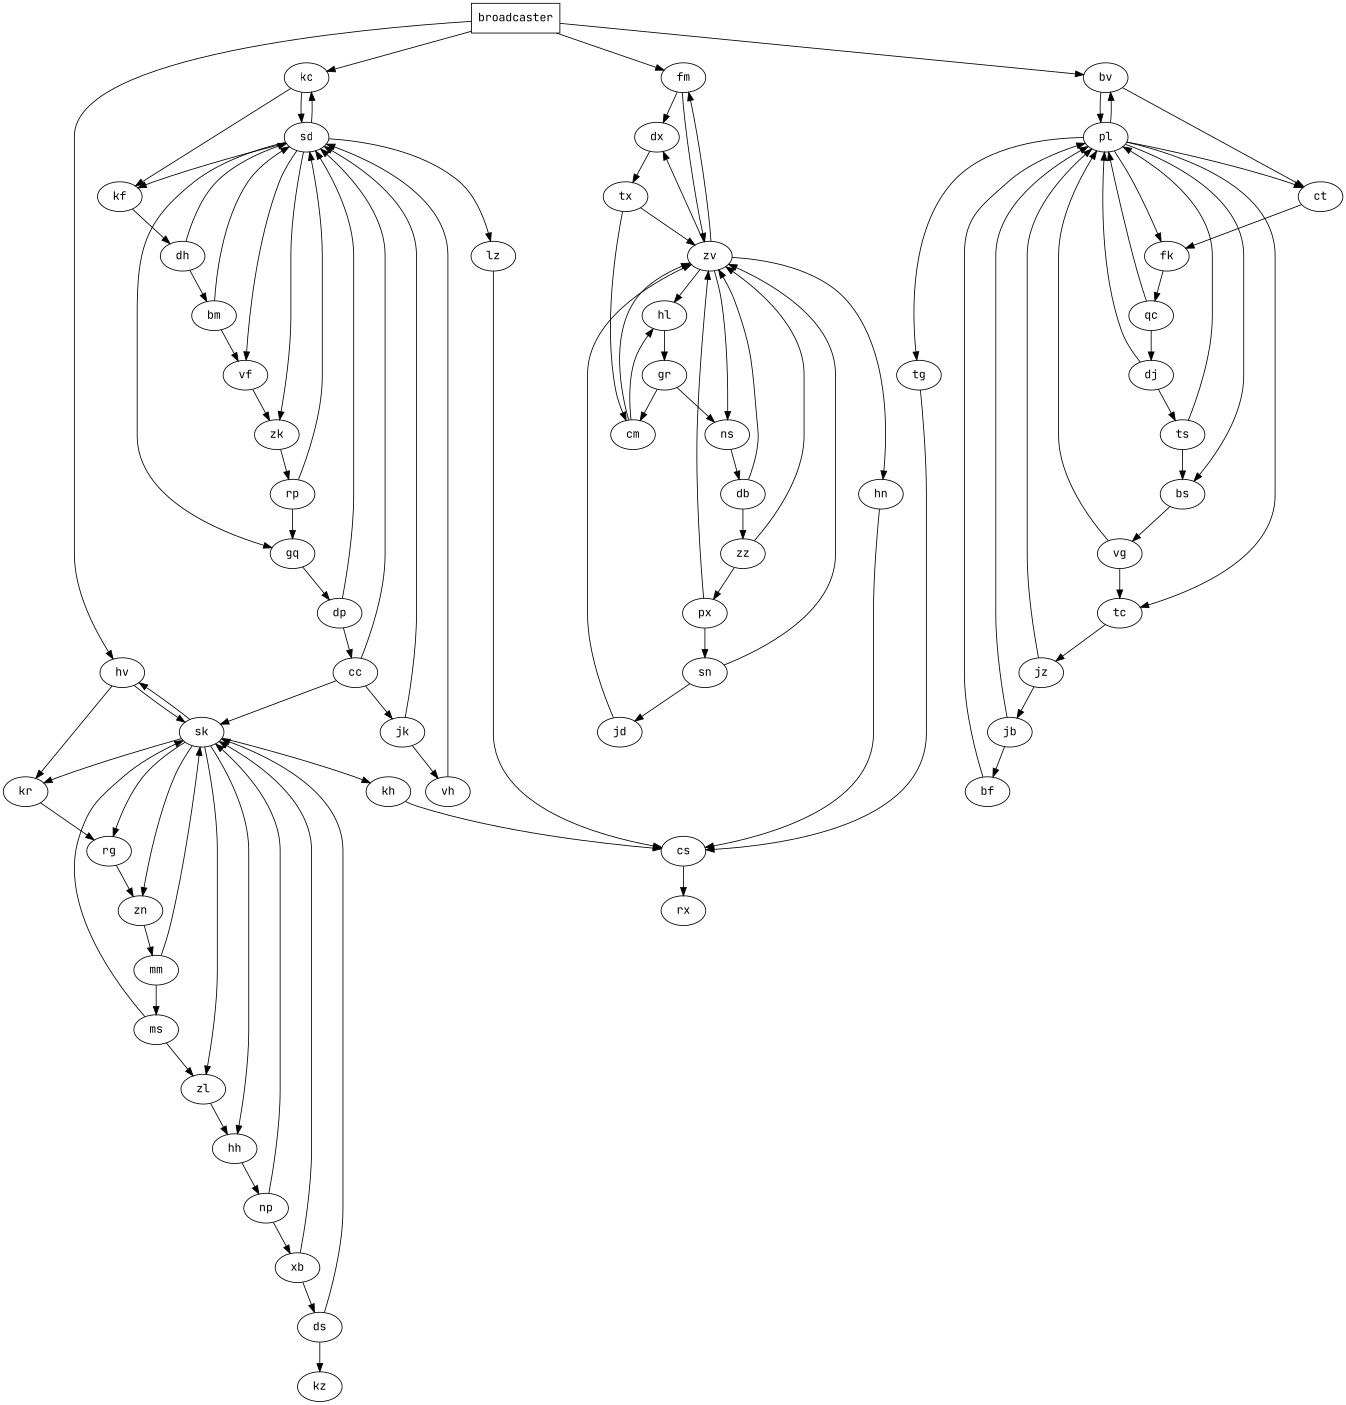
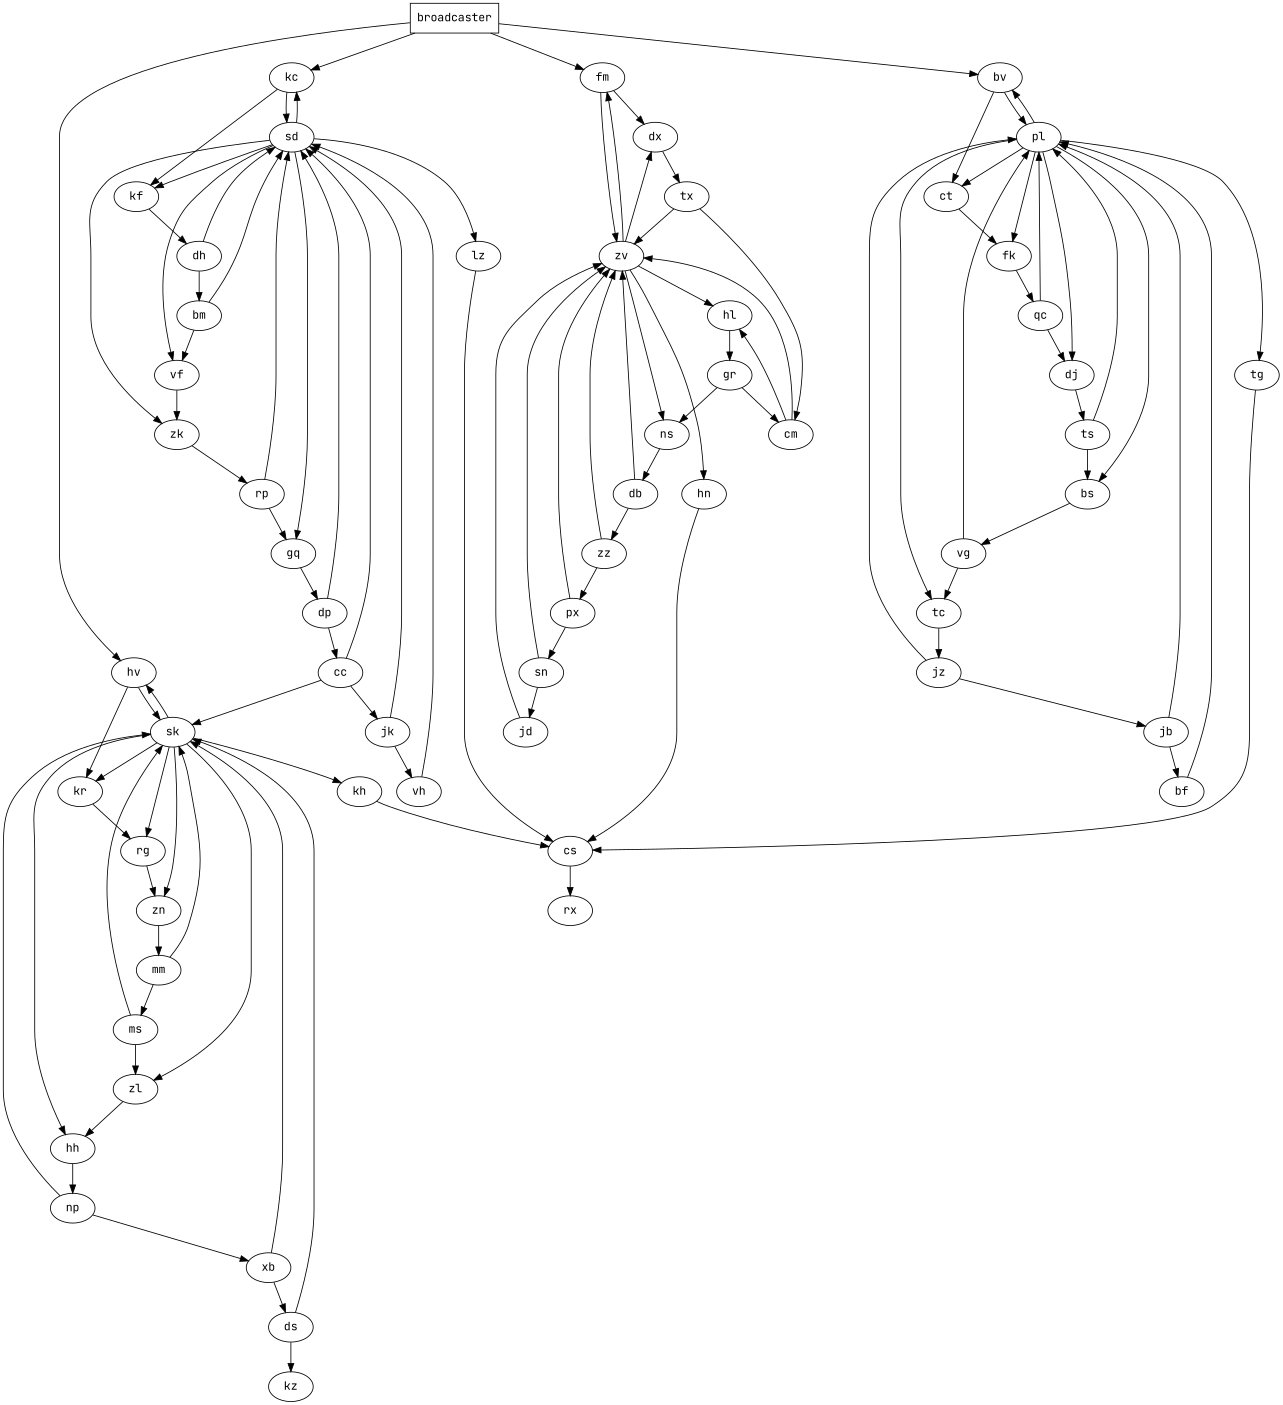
edge "dj" -> "pl": reversed
